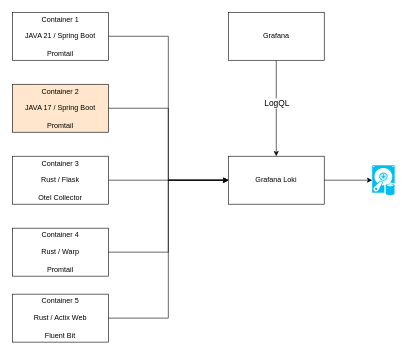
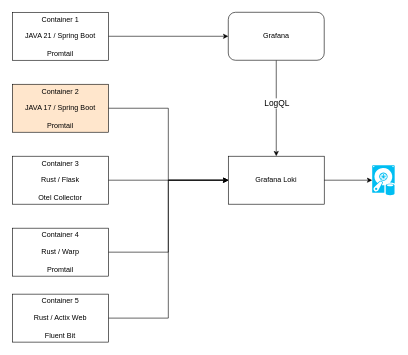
node "Grafana": shape rectangle -> rounded rectangle
edge "Container 1 JAVA 21 / Spring Boot Promtail" -> "Grafana Loki": now "Container 1 JAVA 21 / Spring Boot Promtail" -> "Grafana"
